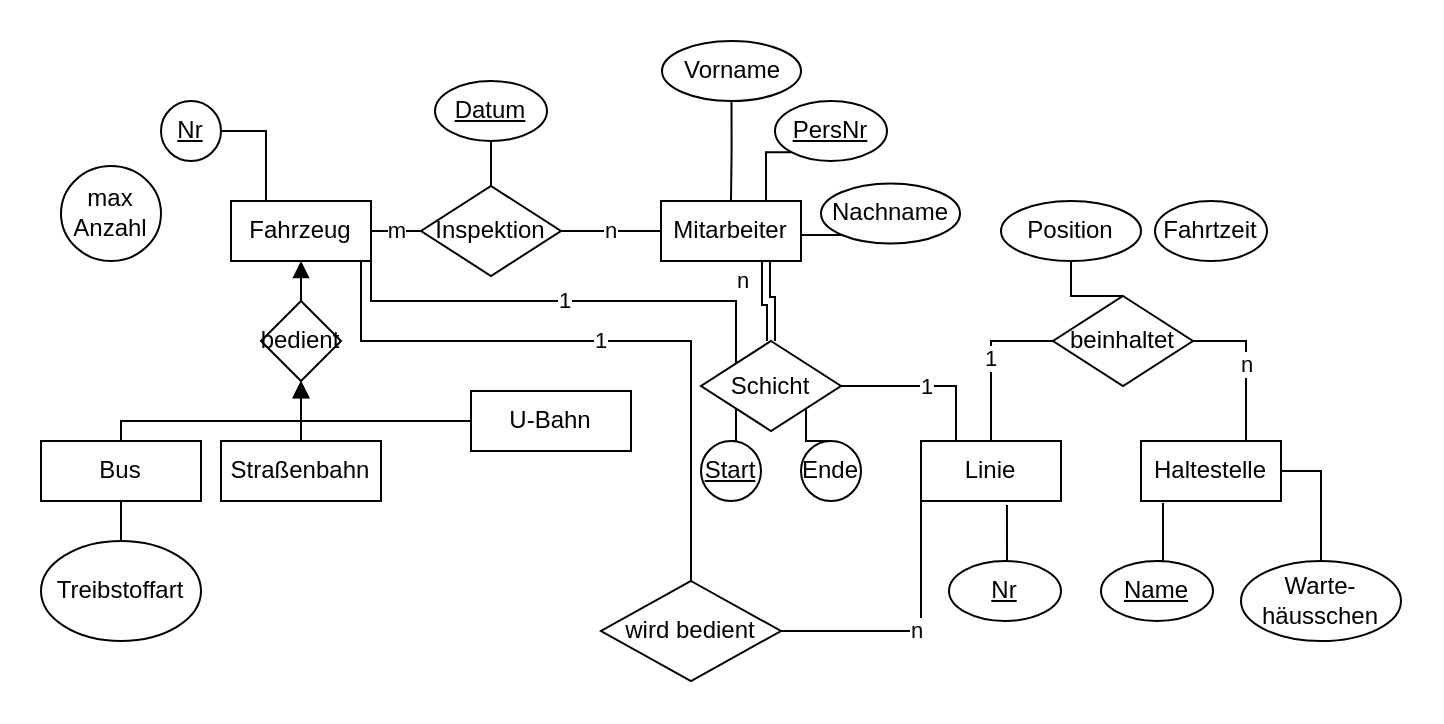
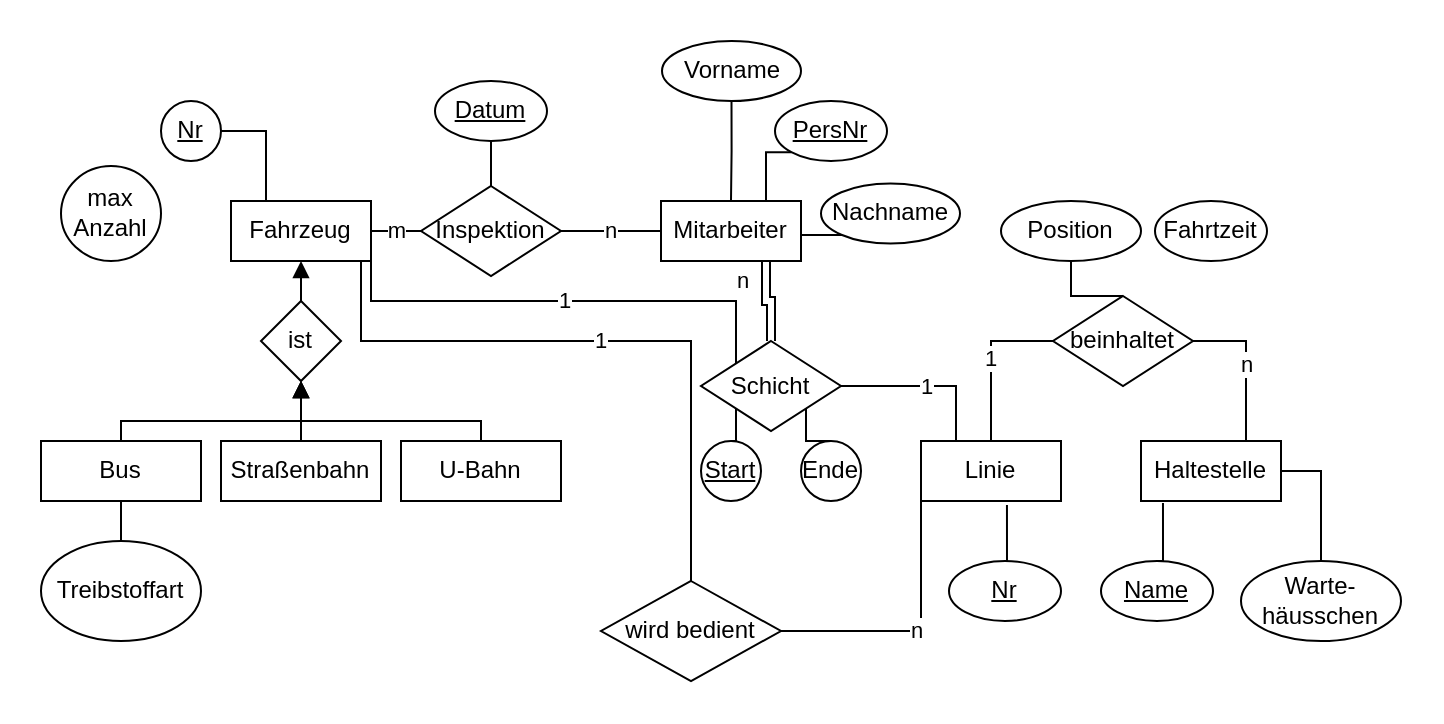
node "bedient": label "bedient" -> "ist"
node "U-Bahn": moved (551, 421) -> (481, 471)
